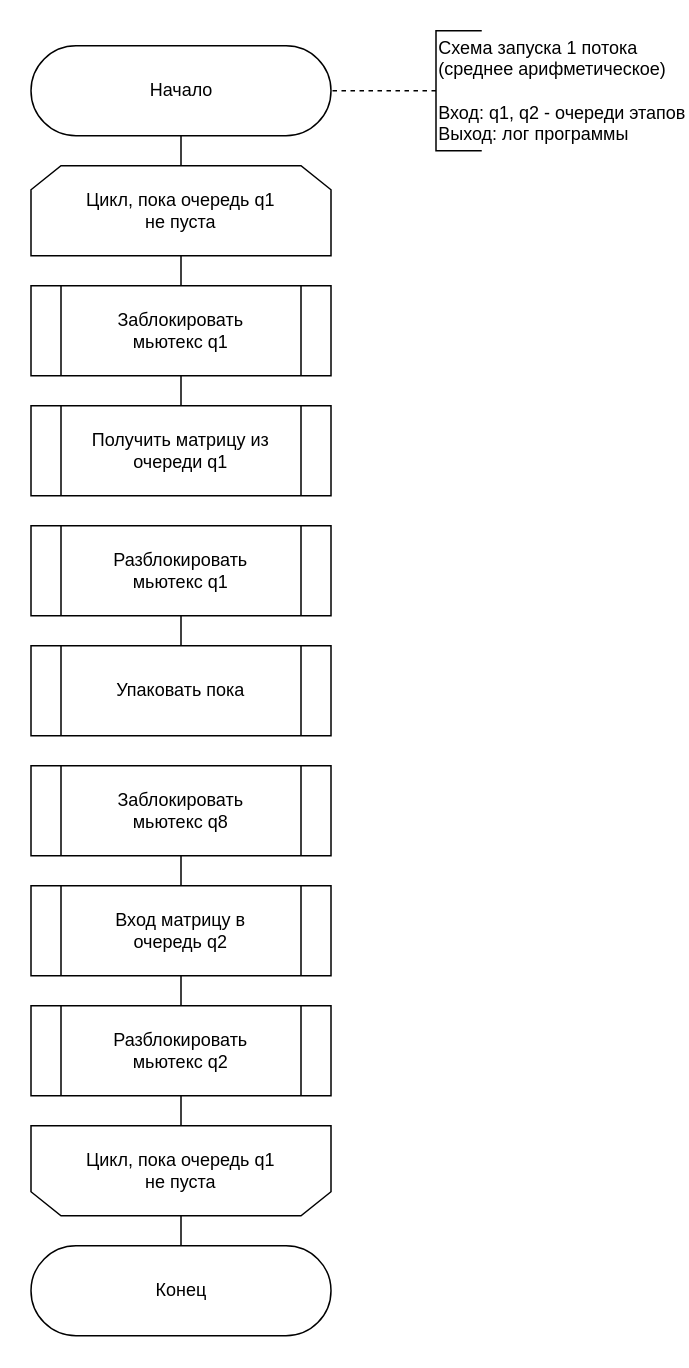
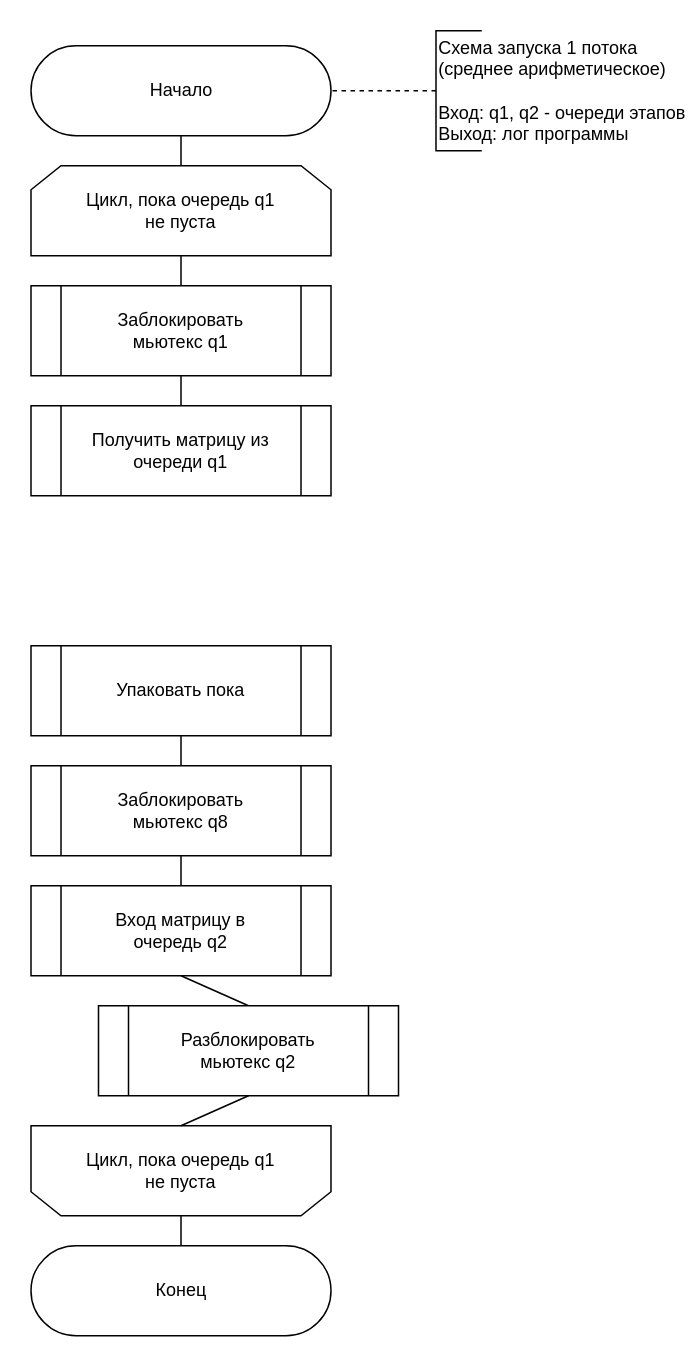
node "Разблокировать мьютекс q1": removed
edge "Разблокировать мьютекс q1" -- "Упаковать пока": removed
edge "Упаковать пока" -- "Заблокировать мьютекс q8": added
node "Разблокировать мьютекс q2": moved (181, 1051) -> (248, 1051)
